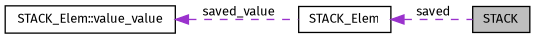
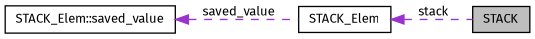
edge "STACK" -> "STACK_Elem": label " saved" -> " stack"
node "STACK_Elem::value_value": label "STACK_Elem::value_value" -> "STACK_Elem::saved_value"
